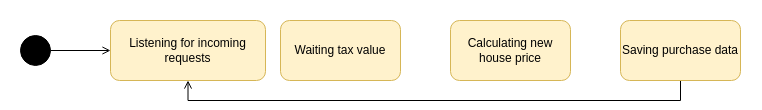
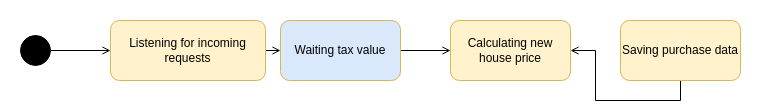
edge "Listening for incoming requests" -> "Waiting tax value": added
node "Waiting tax value": fillcolor #fff2cc -> #dae8fc
edge "Waiting tax value" -> "Calculating new house price": added
edge "Saving purchase data" -> "Listening for incoming requests": now "Saving purchase data" -> "Calculating new house price"
